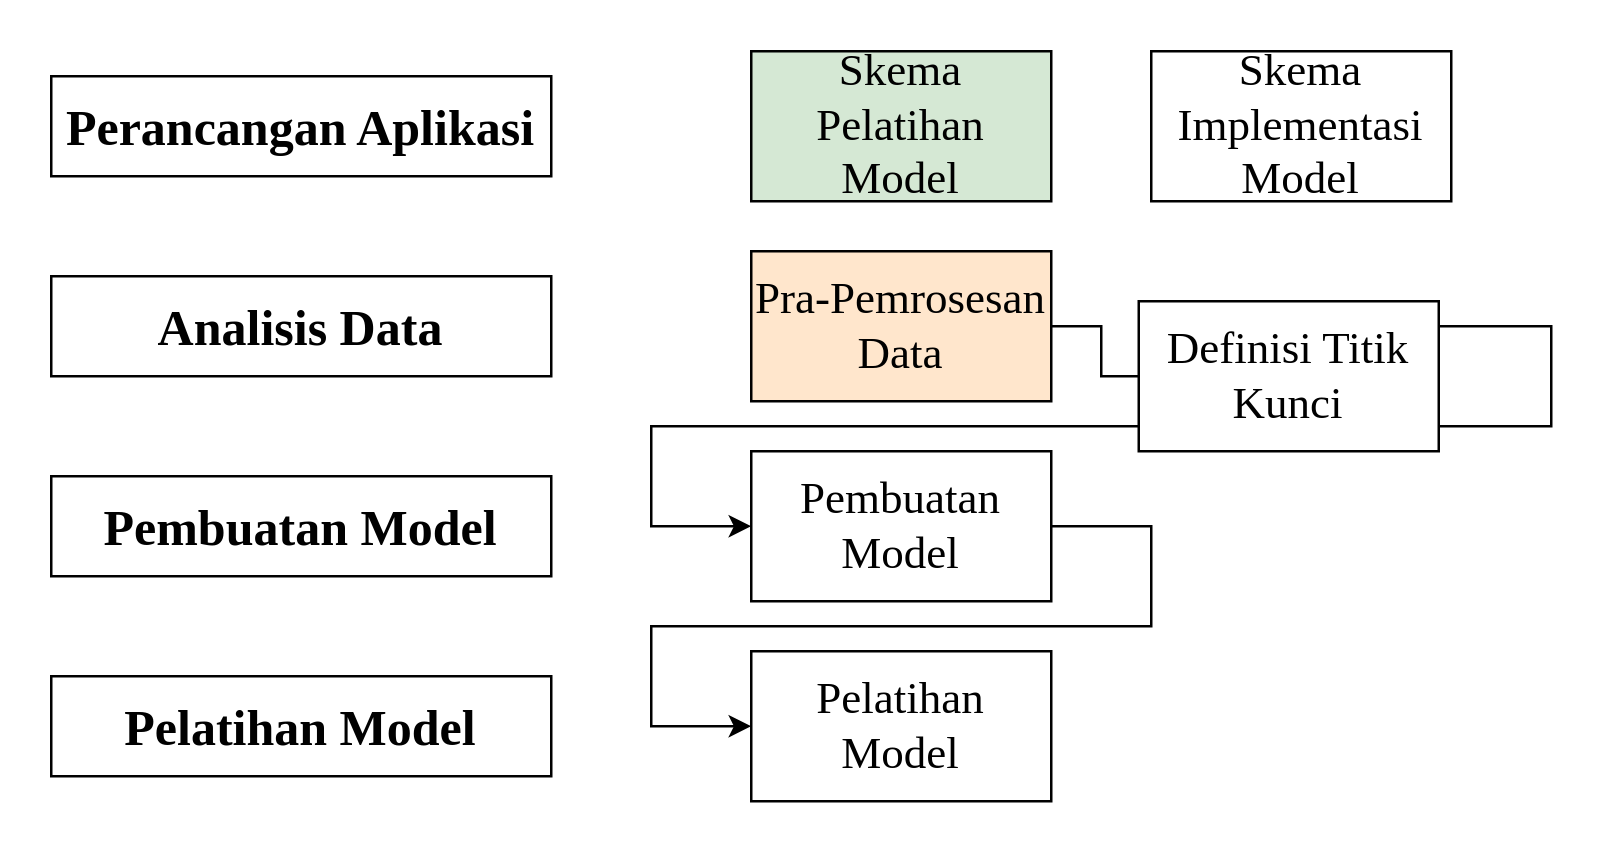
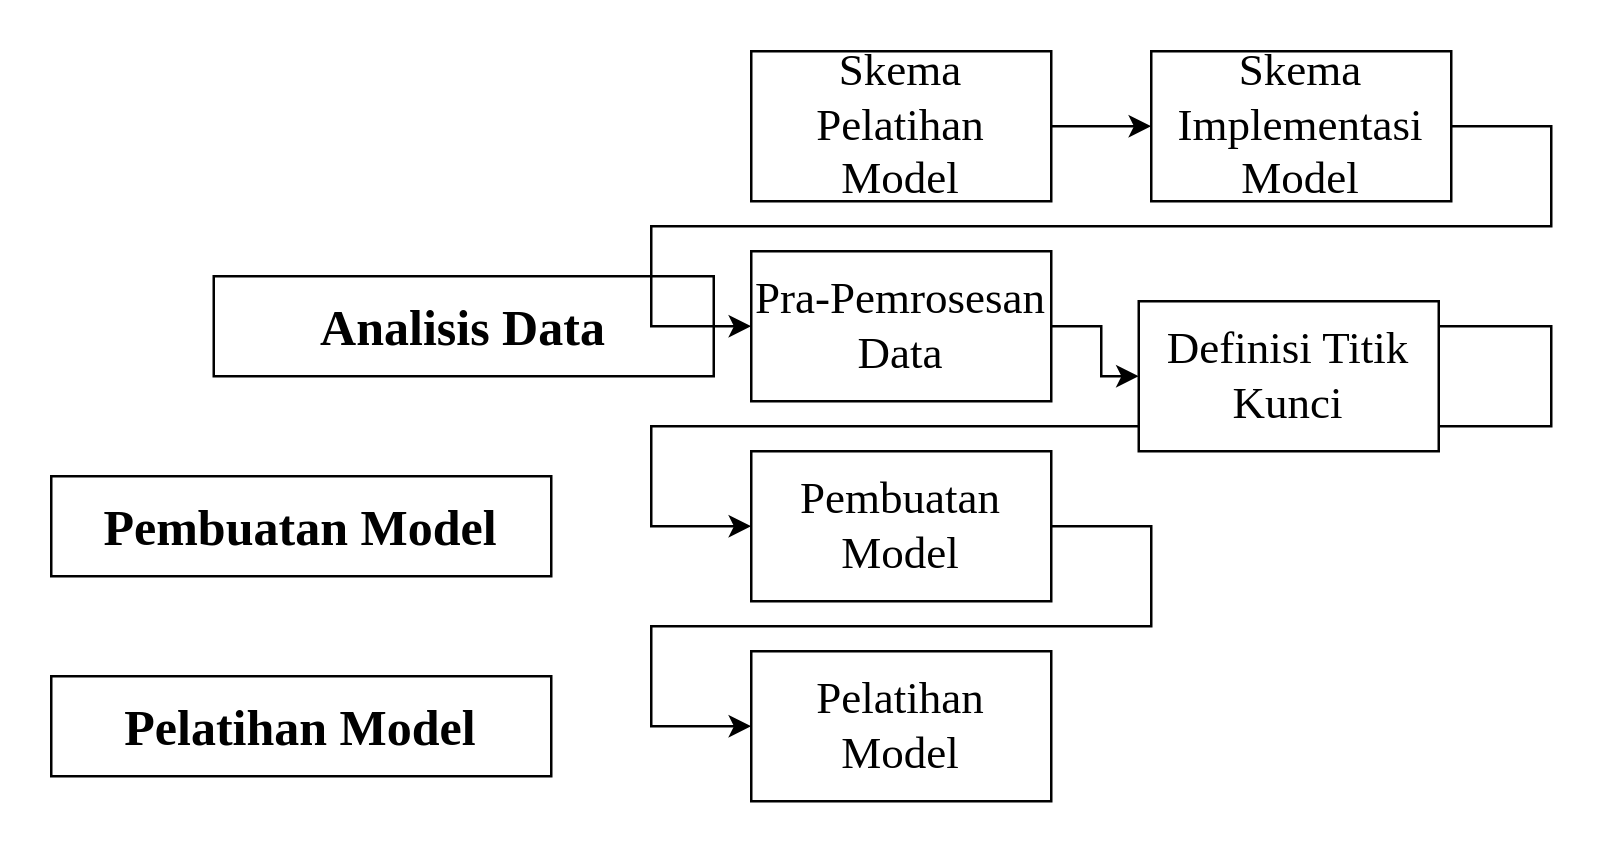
node "Perancangan Aplikasi": removed
node "Skema Pelatihan Model": fillcolor #d5e8d4 -> #ffffff
edge "Skema Pelatihan Model" -> "Skema Implementasi Model": added
edge "Skema Implementasi Model" -> "Pra-Pemrosesan Data": added
node "Analisis Data": moved (301, 326) -> (464, 326)
node "Pra-Pemrosesan Data": fillcolor #ffe6cc -> #ffffff
edge "Pra-Pemrosesan Data" -- "Definisi Titik Kunci": arrowhead none -> classic
